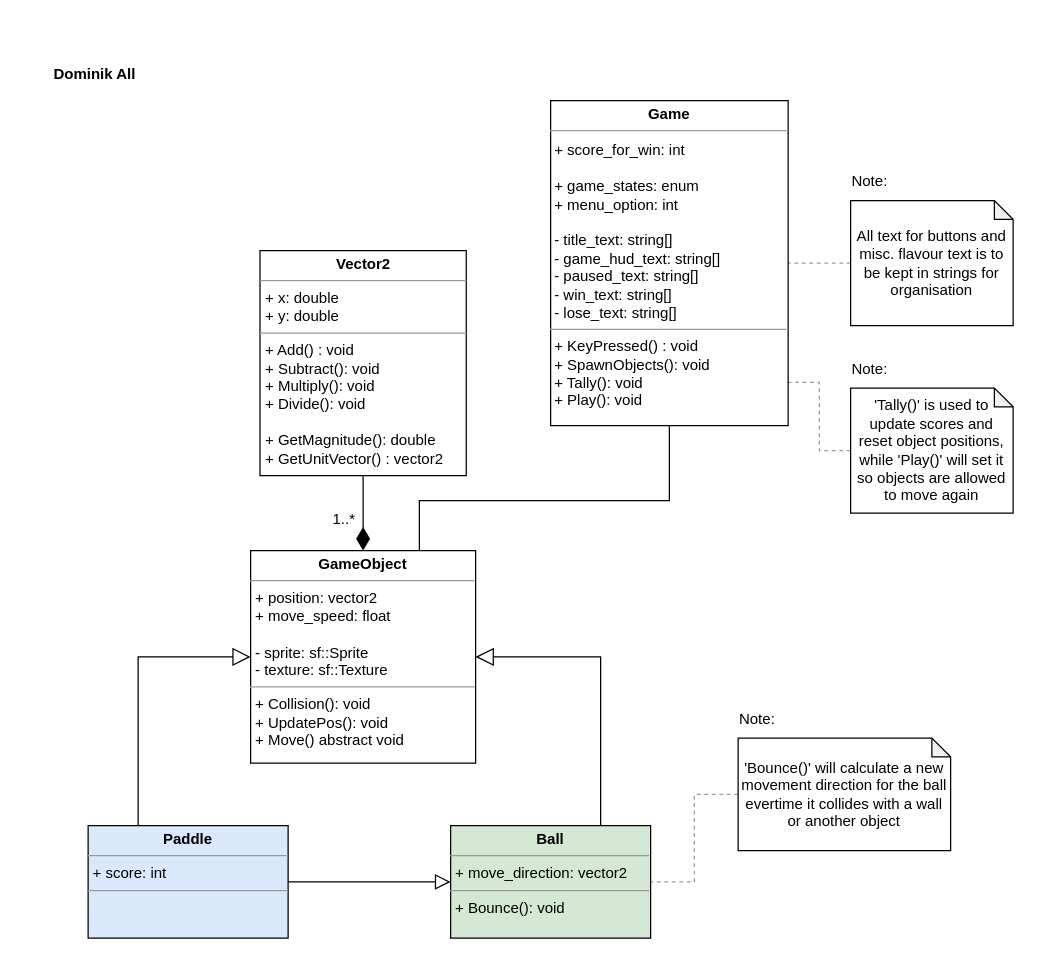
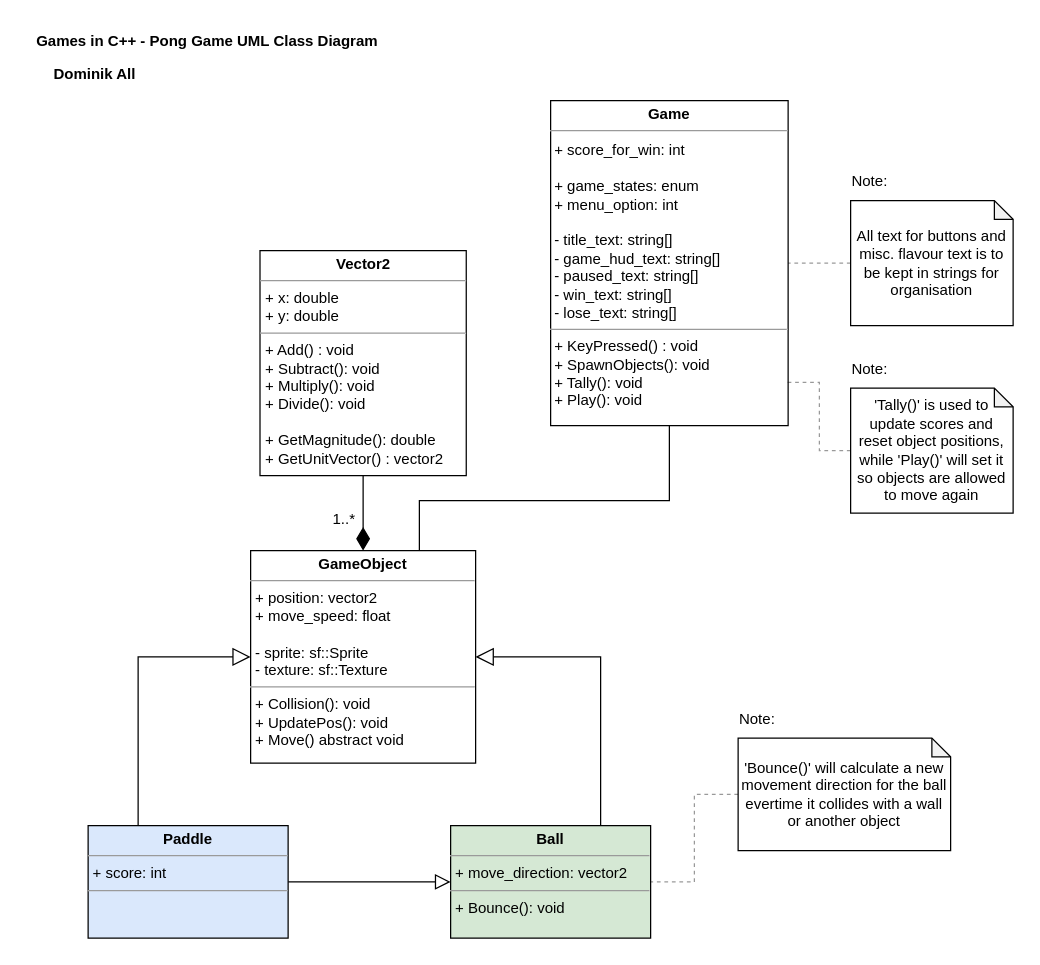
node "Games in C++ - Pong Game UML Class Diagram": added
